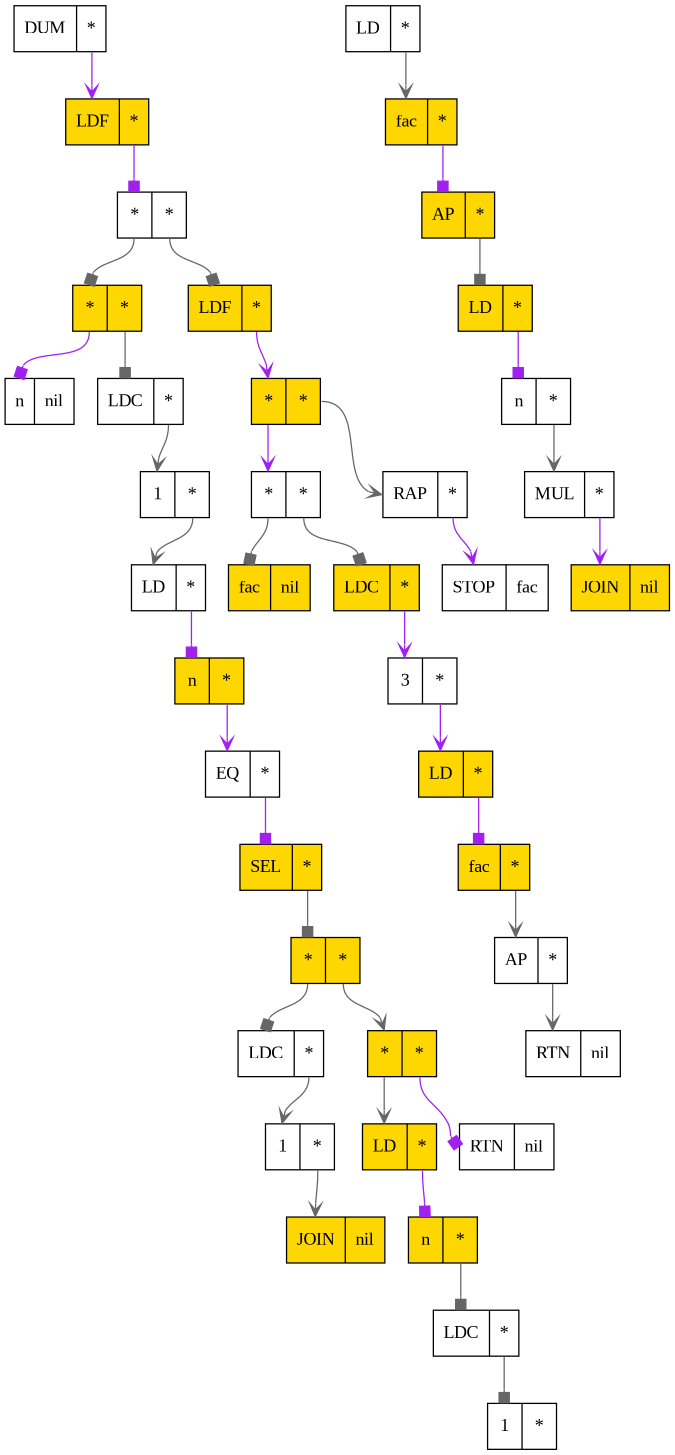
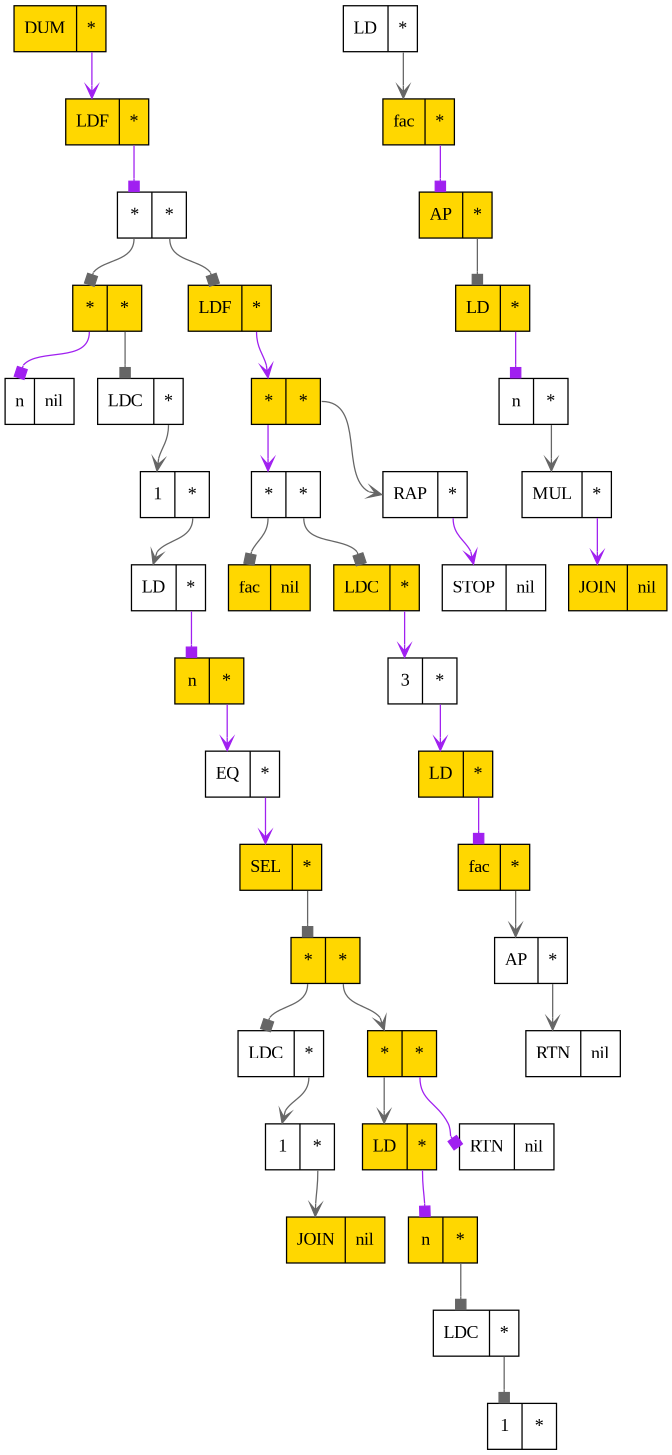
node "DUM": fillcolor white -> gold
node "STOP": text "fac" -> "nil"
edge "EQ" -> "SEL": arrowhead box -> vee
